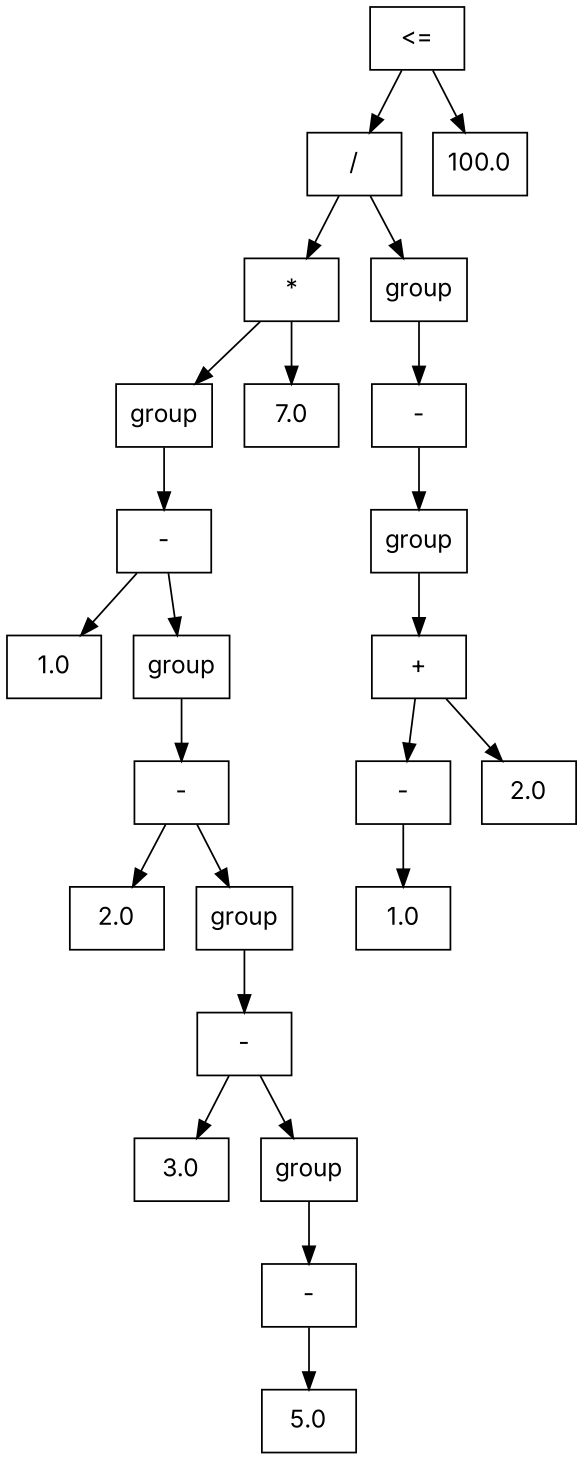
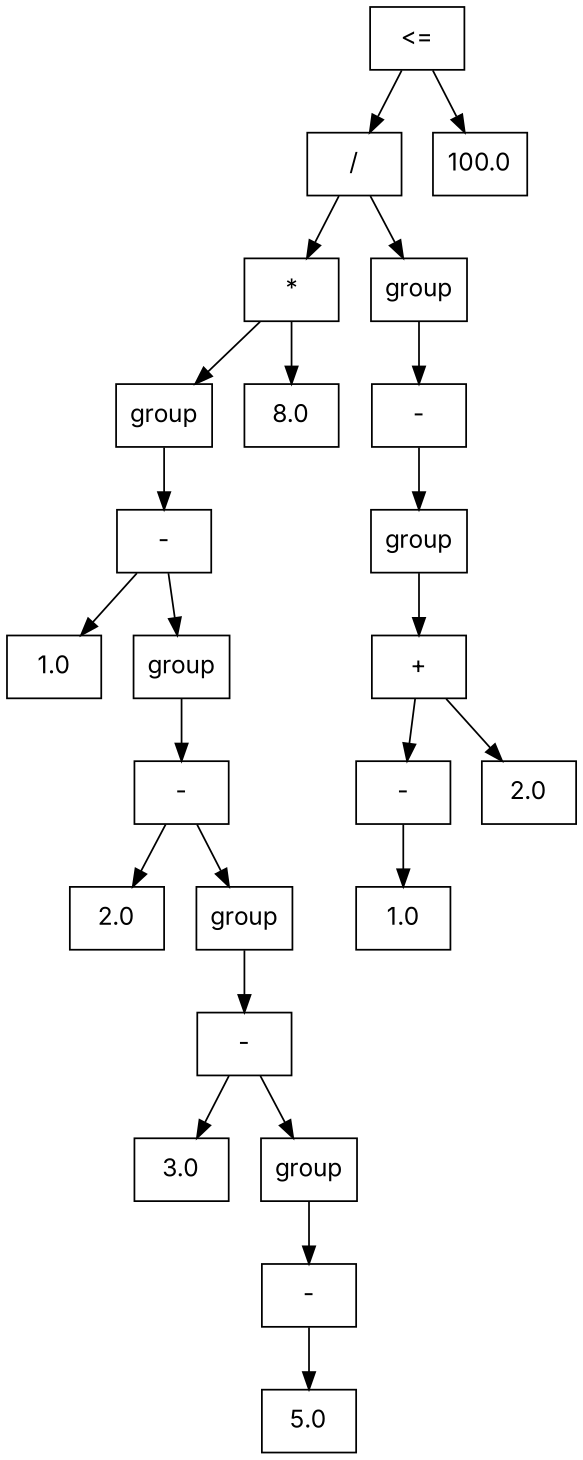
node "7.0": label "7.0" -> "8.0"
